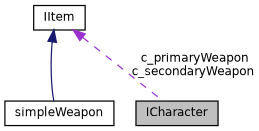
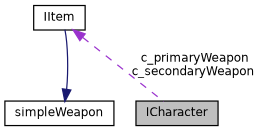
edge "simpleWeapon" -> "IItem": reversed
